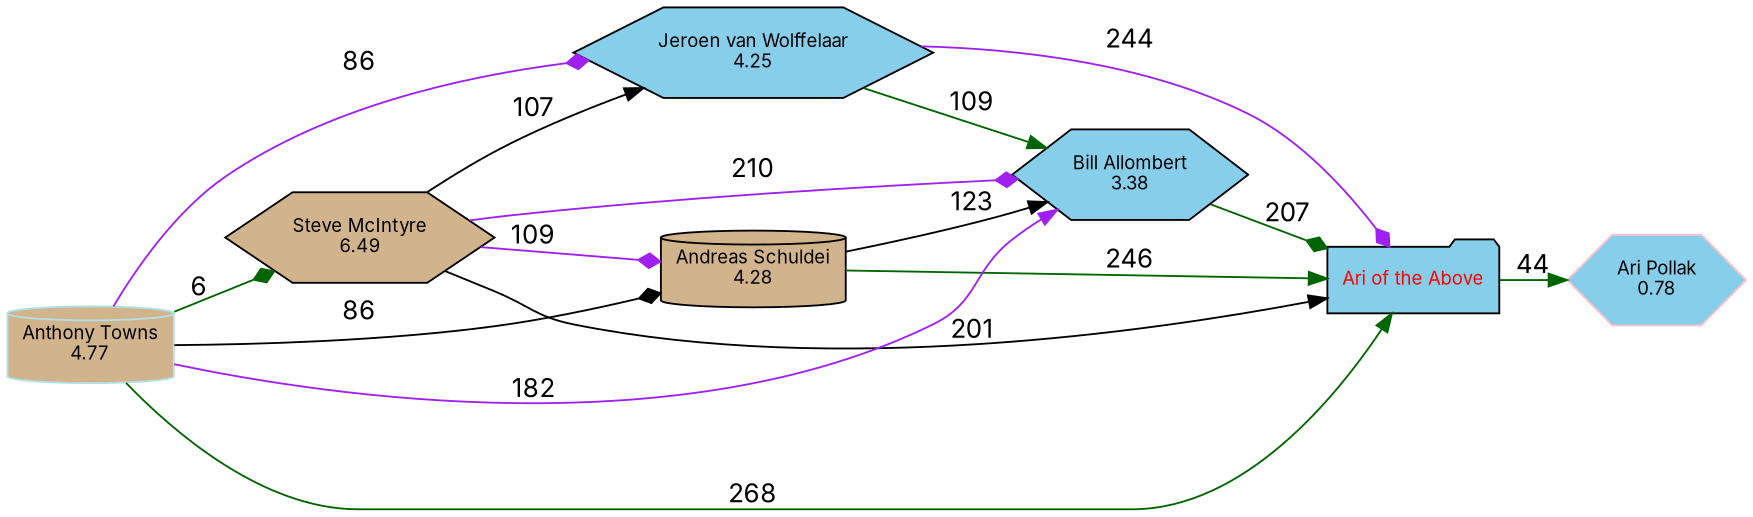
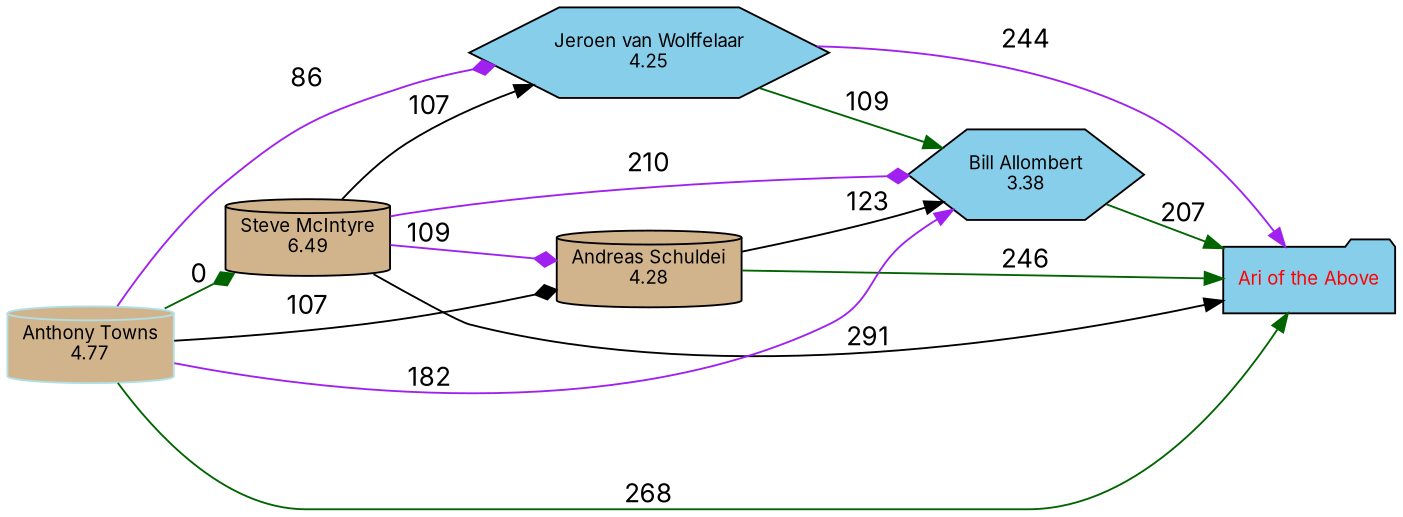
edge "Jeroen van Wolffelaar 4.25" -> "Ari of the Above": arrowhead diamond -> normal
edge "Bill Allombert 3.38" -> "Ari of the Above": arrowhead diamond -> normal
node "Steve McIntyre 6.49": shape hexagon -> cylinder
node "Ari Pollak 0.78": removed
edge "Anthony Towns 4.77" -> "Steve McIntyre 6.49": label "6" -> "0"
edge "Anthony Towns 4.77" -> "Andreas Schuldei 4.28": label "86" -> "107"
edge "Steve McIntyre 6.49" -> "Ari of the Above": label "201" -> "291"
